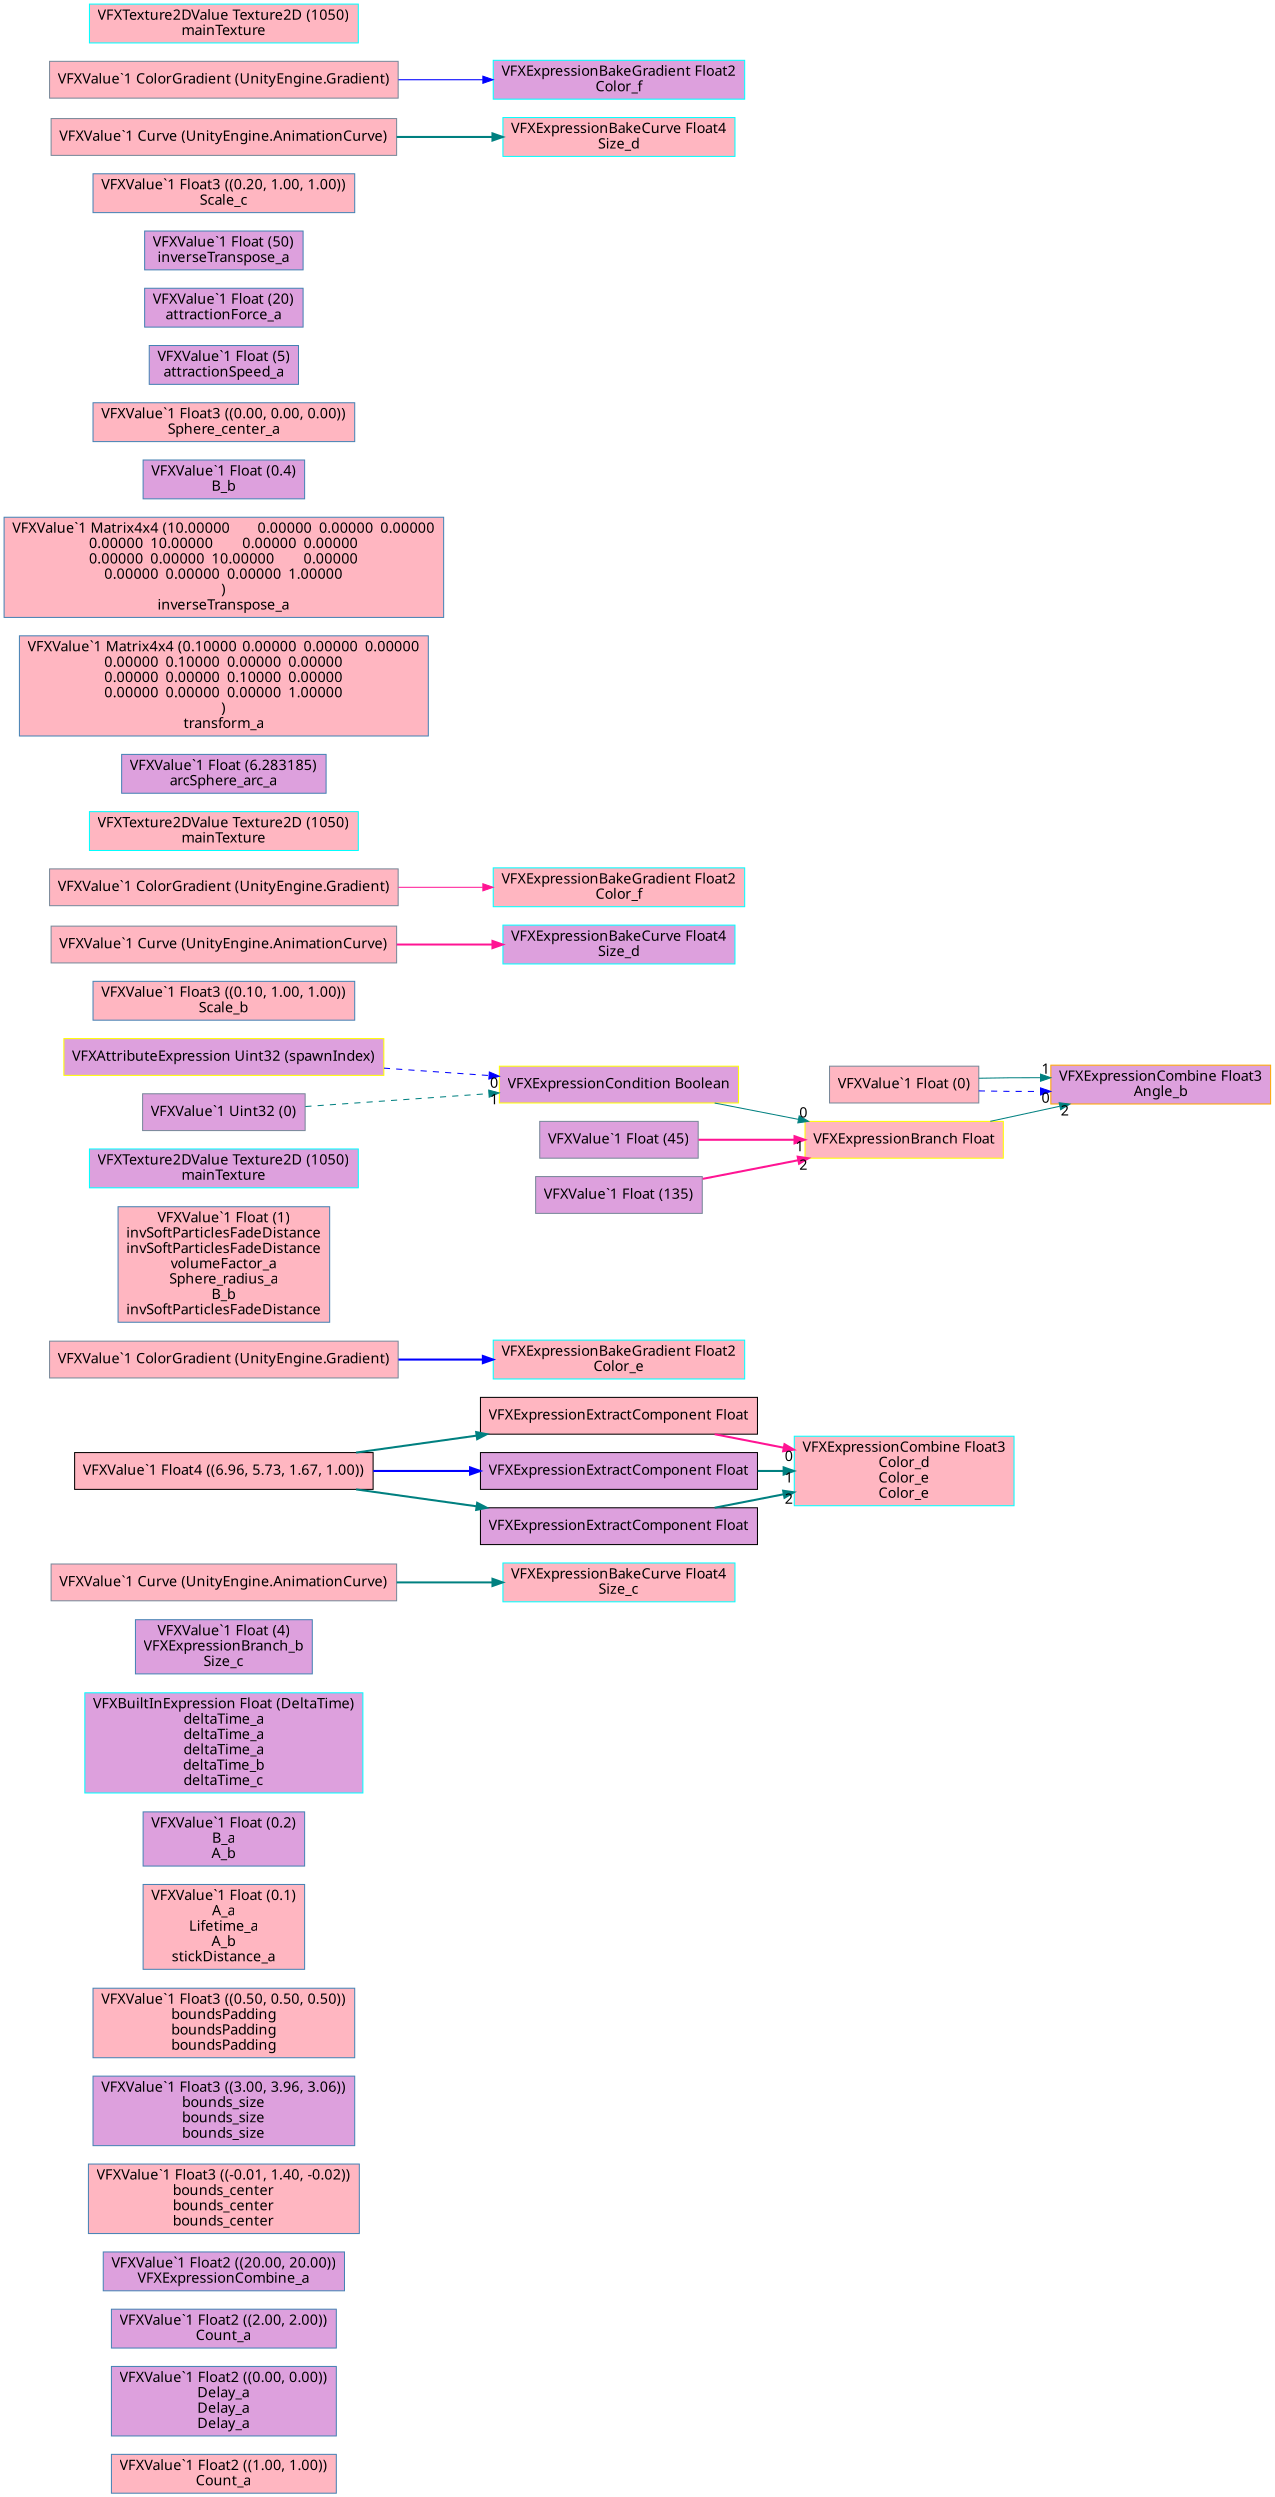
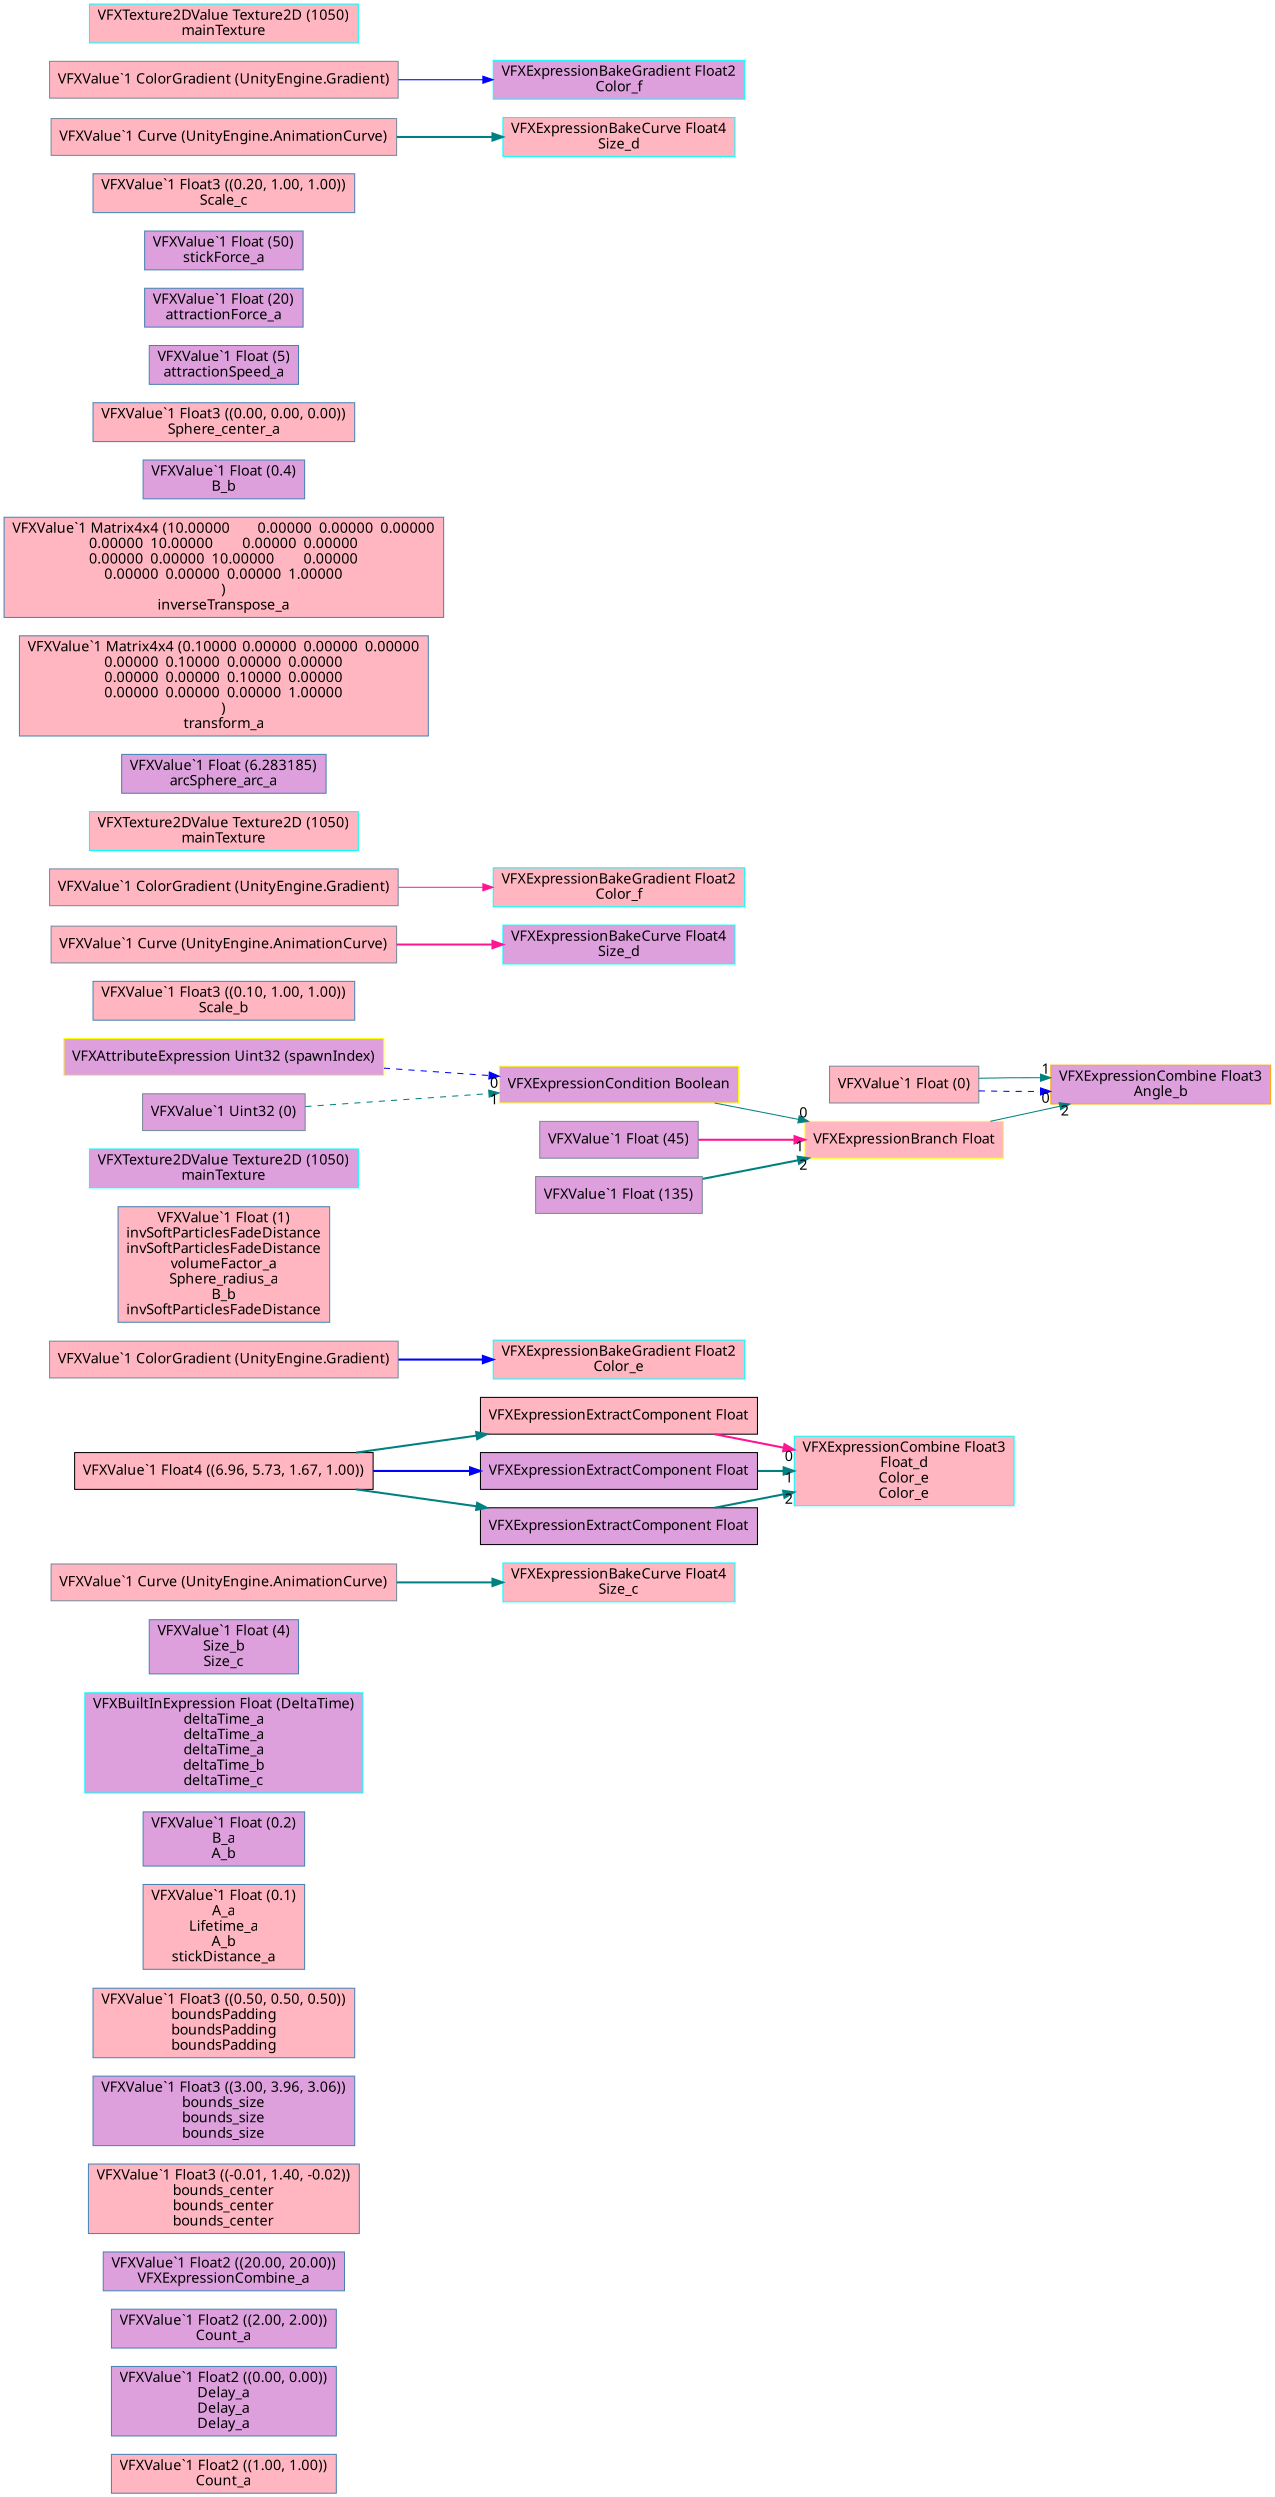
node "VFXValue`1 Float (50) inverseTranspose_a": label "VFXValue`1 Float (50) inverseTranspose_a" -> "VFXValue`1 Float (50) stickForce_a"
edge "VFXValue`1 Float (135)" -> "VFXExpressionBranch Float": color deeppink -> teal
node "VFXExpressionCombine Float3 Color_d Color_e Color_e": label "VFXExpressionCombine Float3 Color_d Color_e Color_e" -> "VFXExpressionCombine Float3 Float_d Color_e Color_e"
node "VFXValue`1 Float (4) VFXExpressionBranch_b Size_c": label "VFXValue`1 Float (4) VFXExpressionBranch_b Size_c" -> "VFXValue`1 Float (4) Size_b Size_c"
